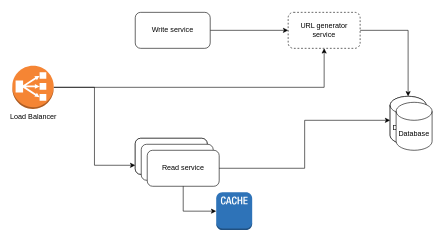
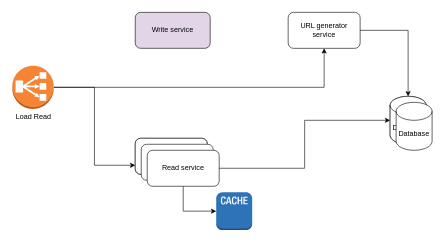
node "Write service": fillcolor #ffffff -> #e1d5e7
edge "Write service" -> "URL generator service": removed
node "URL generator service": style dashed -> solid
node "Load Balancer": label "Load Balancer" -> "Load Read"
